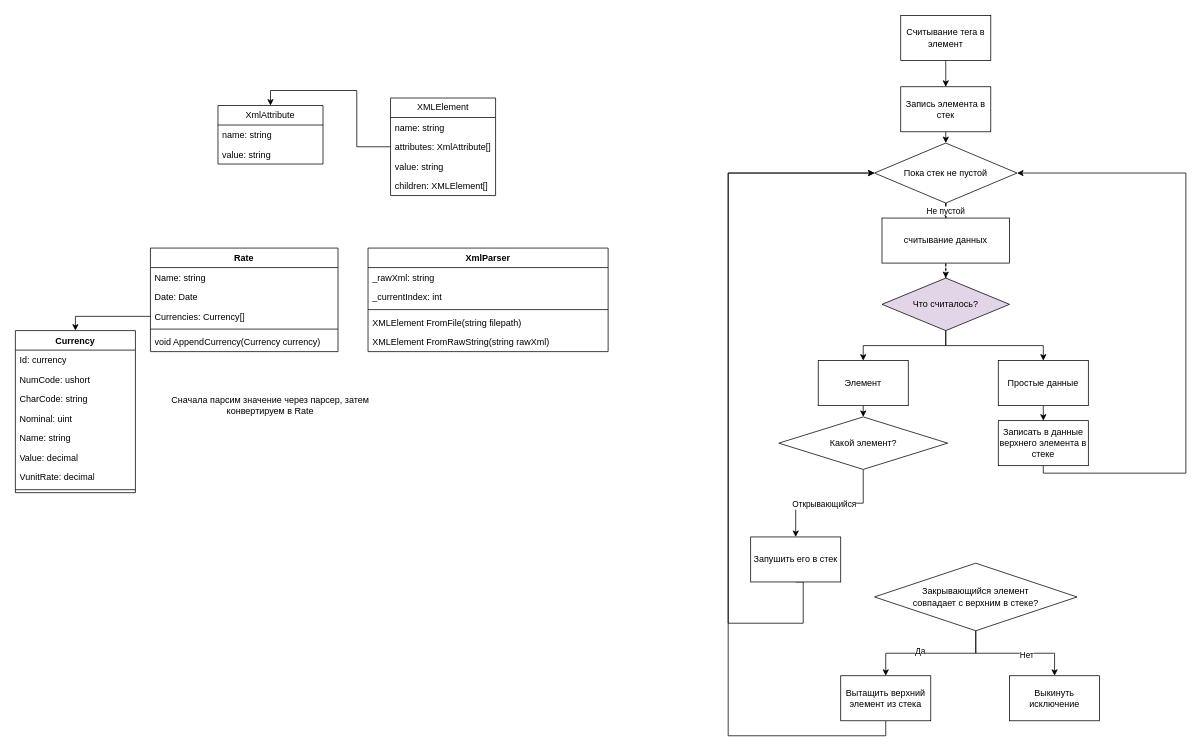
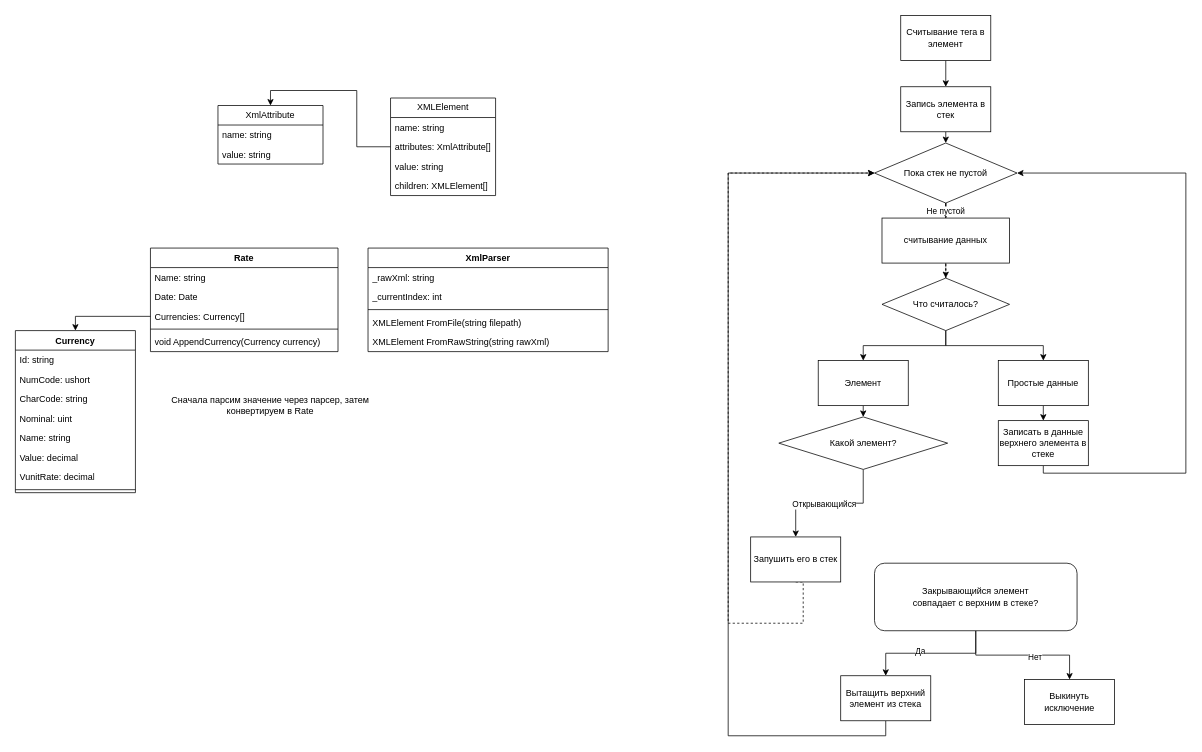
node "Что считалось?": fillcolor #e1d5e7 -> #ffffff
node "Id: currency": label "Id: currency" -> "Id: string"
node "Закрывающийся элемент совпадает с верхним в стеке?": shape diamond -> rounded rectangle
edge "Запушить его в стек" -> "Пока стек не пустой": style solid -> dashed
node "Выкинуть исключение": moved (1054, 698) -> (1069, 702)
